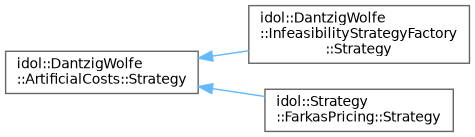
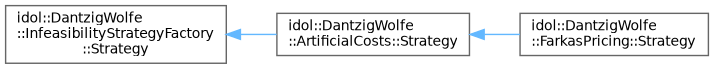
edge "idol::DantzigWolfe ::InfeasibilityStrategyFactory ::Strategy" -> "idol::DantzigWolfe ::ArtificialCosts::Strategy": reversed
node "idol::Strategy ::FarkasPricing::Strategy": label "idol::Strategy ::FarkasPricing::Strategy" -> "idol::DantzigWolfe ::FarkasPricing::Strategy"
